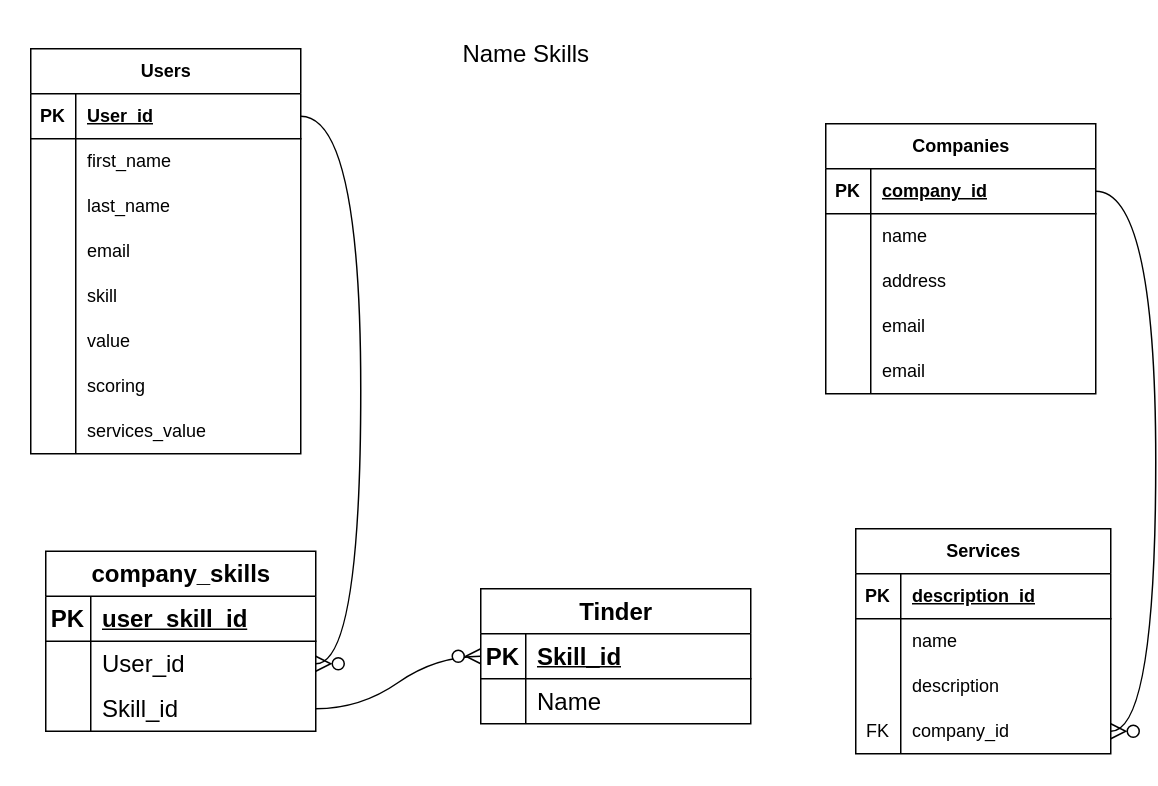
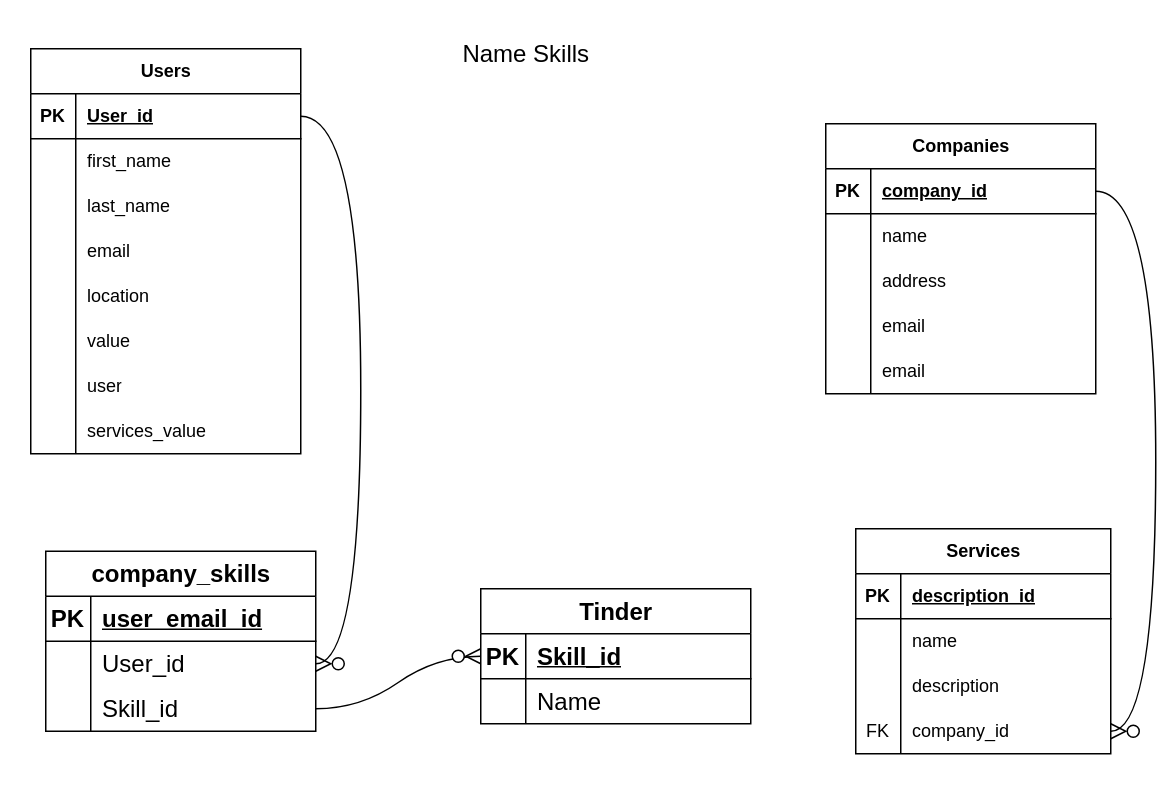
node "skill": label "skill" -> "location"
node "scoring": label "scoring" -> "user"
node "user_skill_id": label "user_skill_id" -> "user_email_id"
